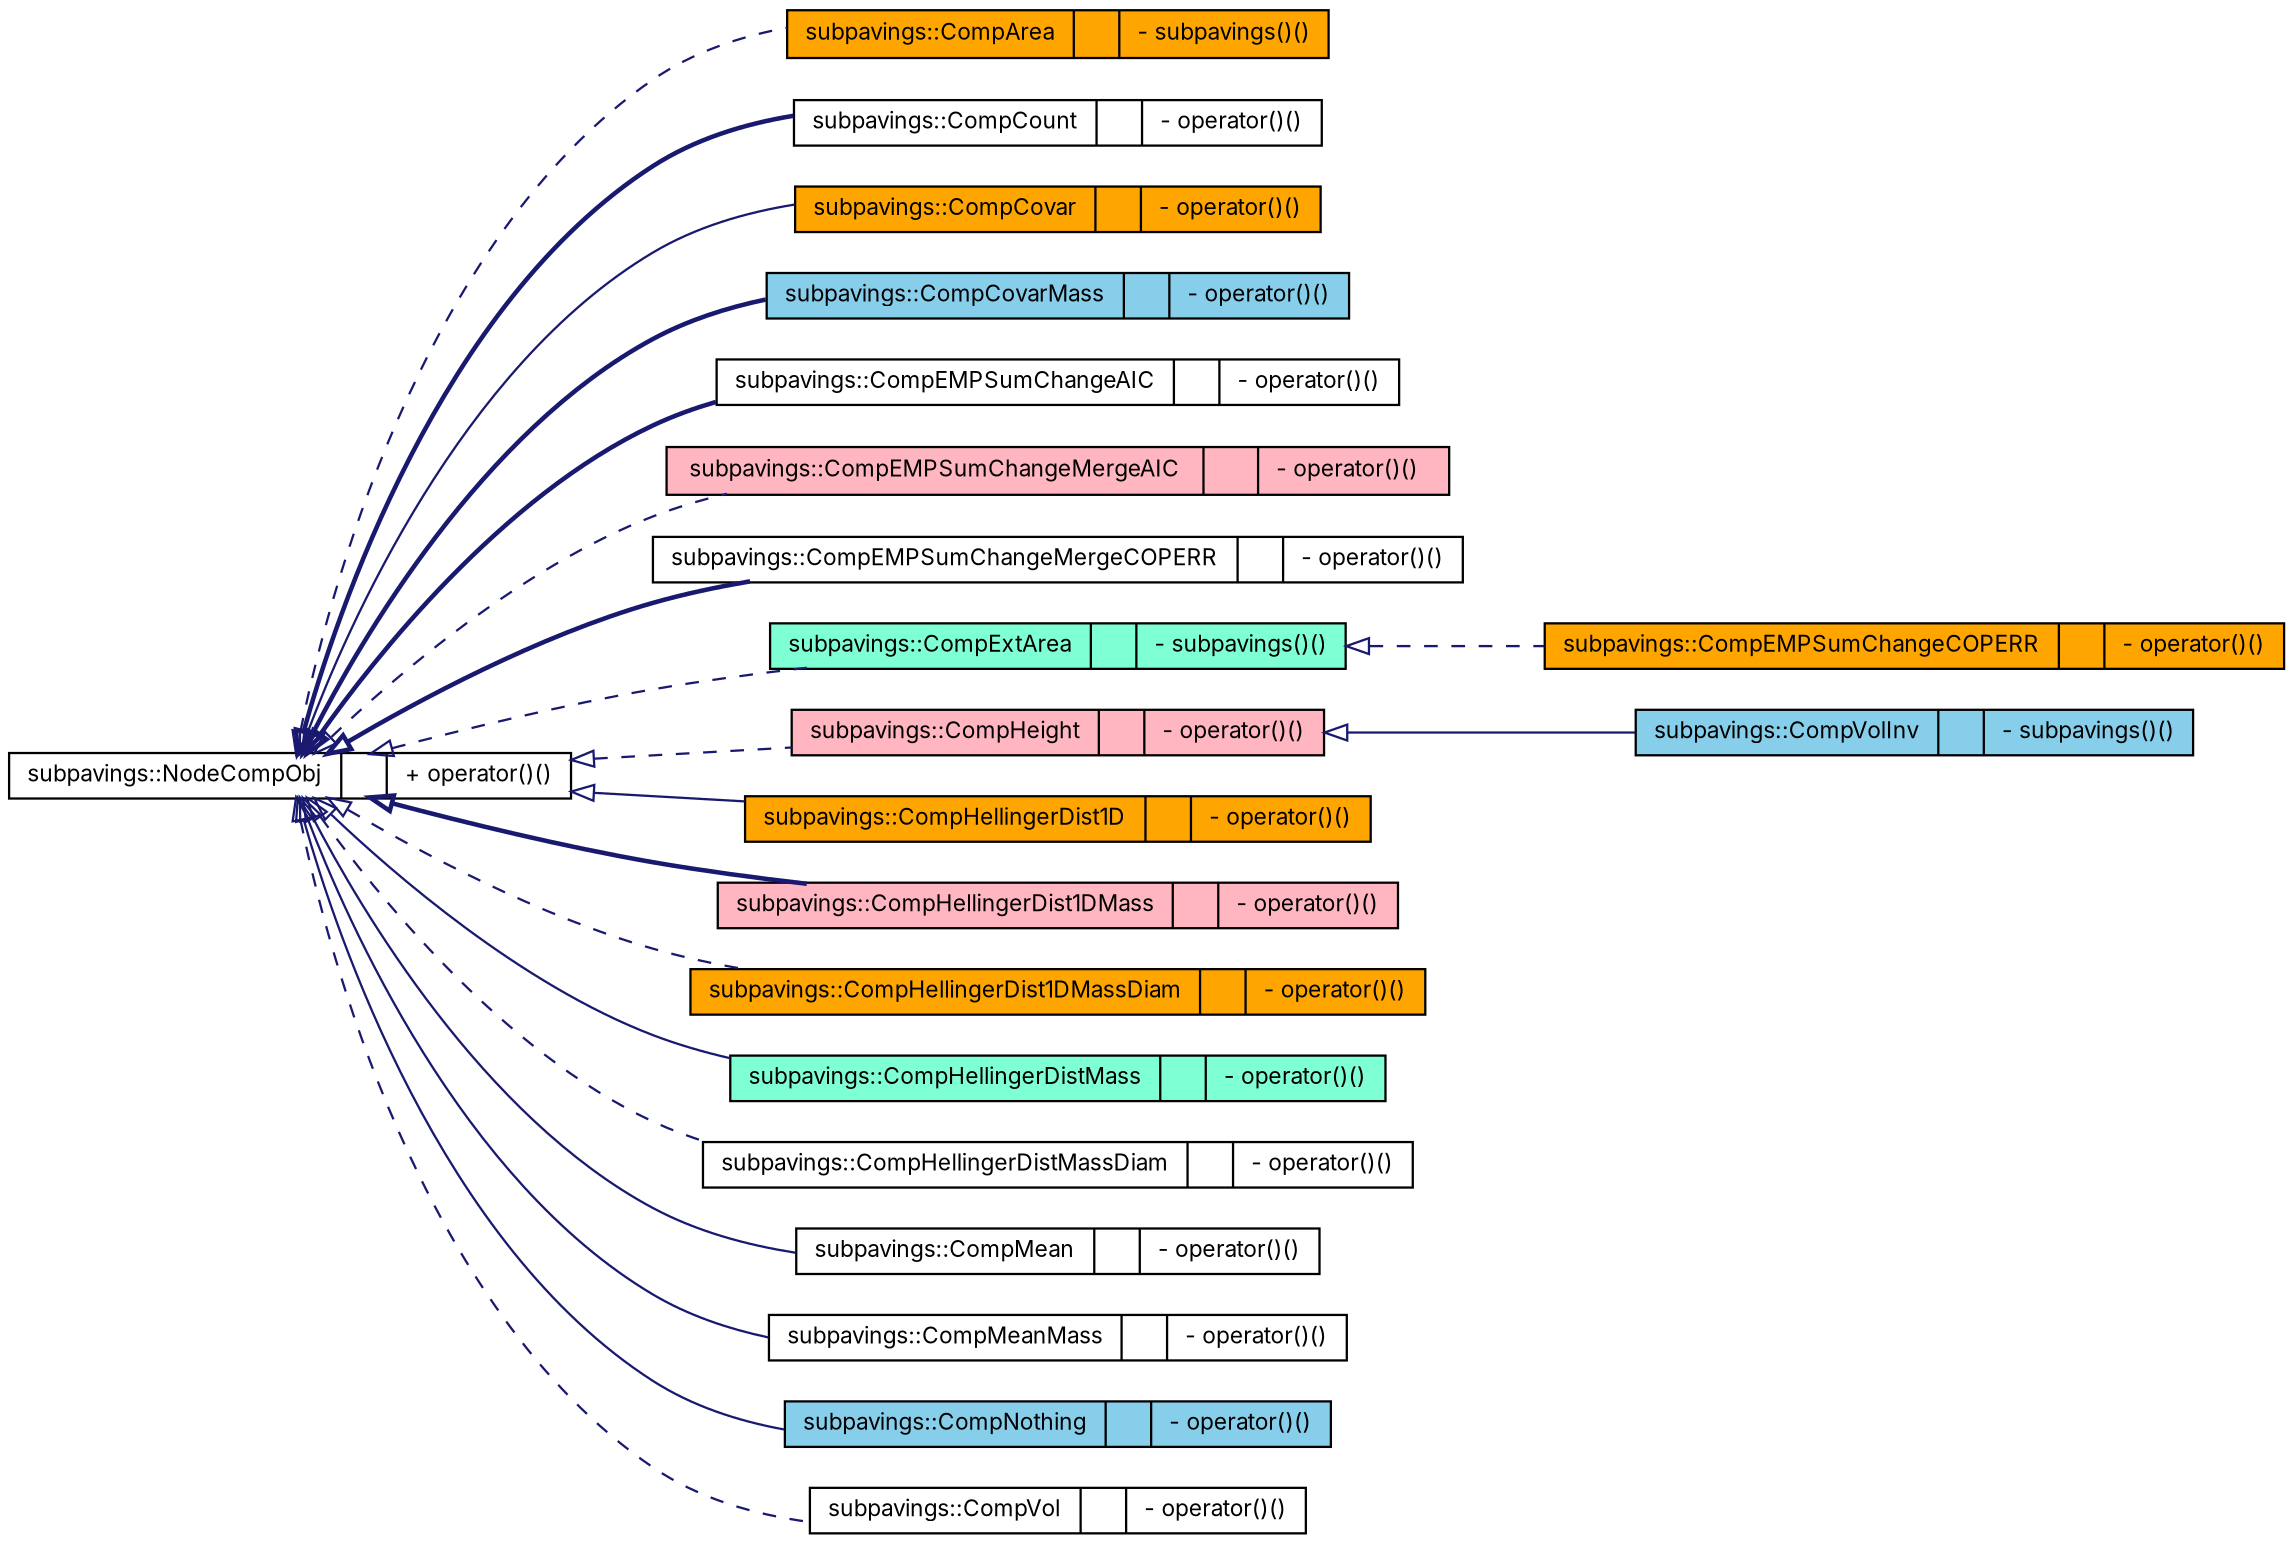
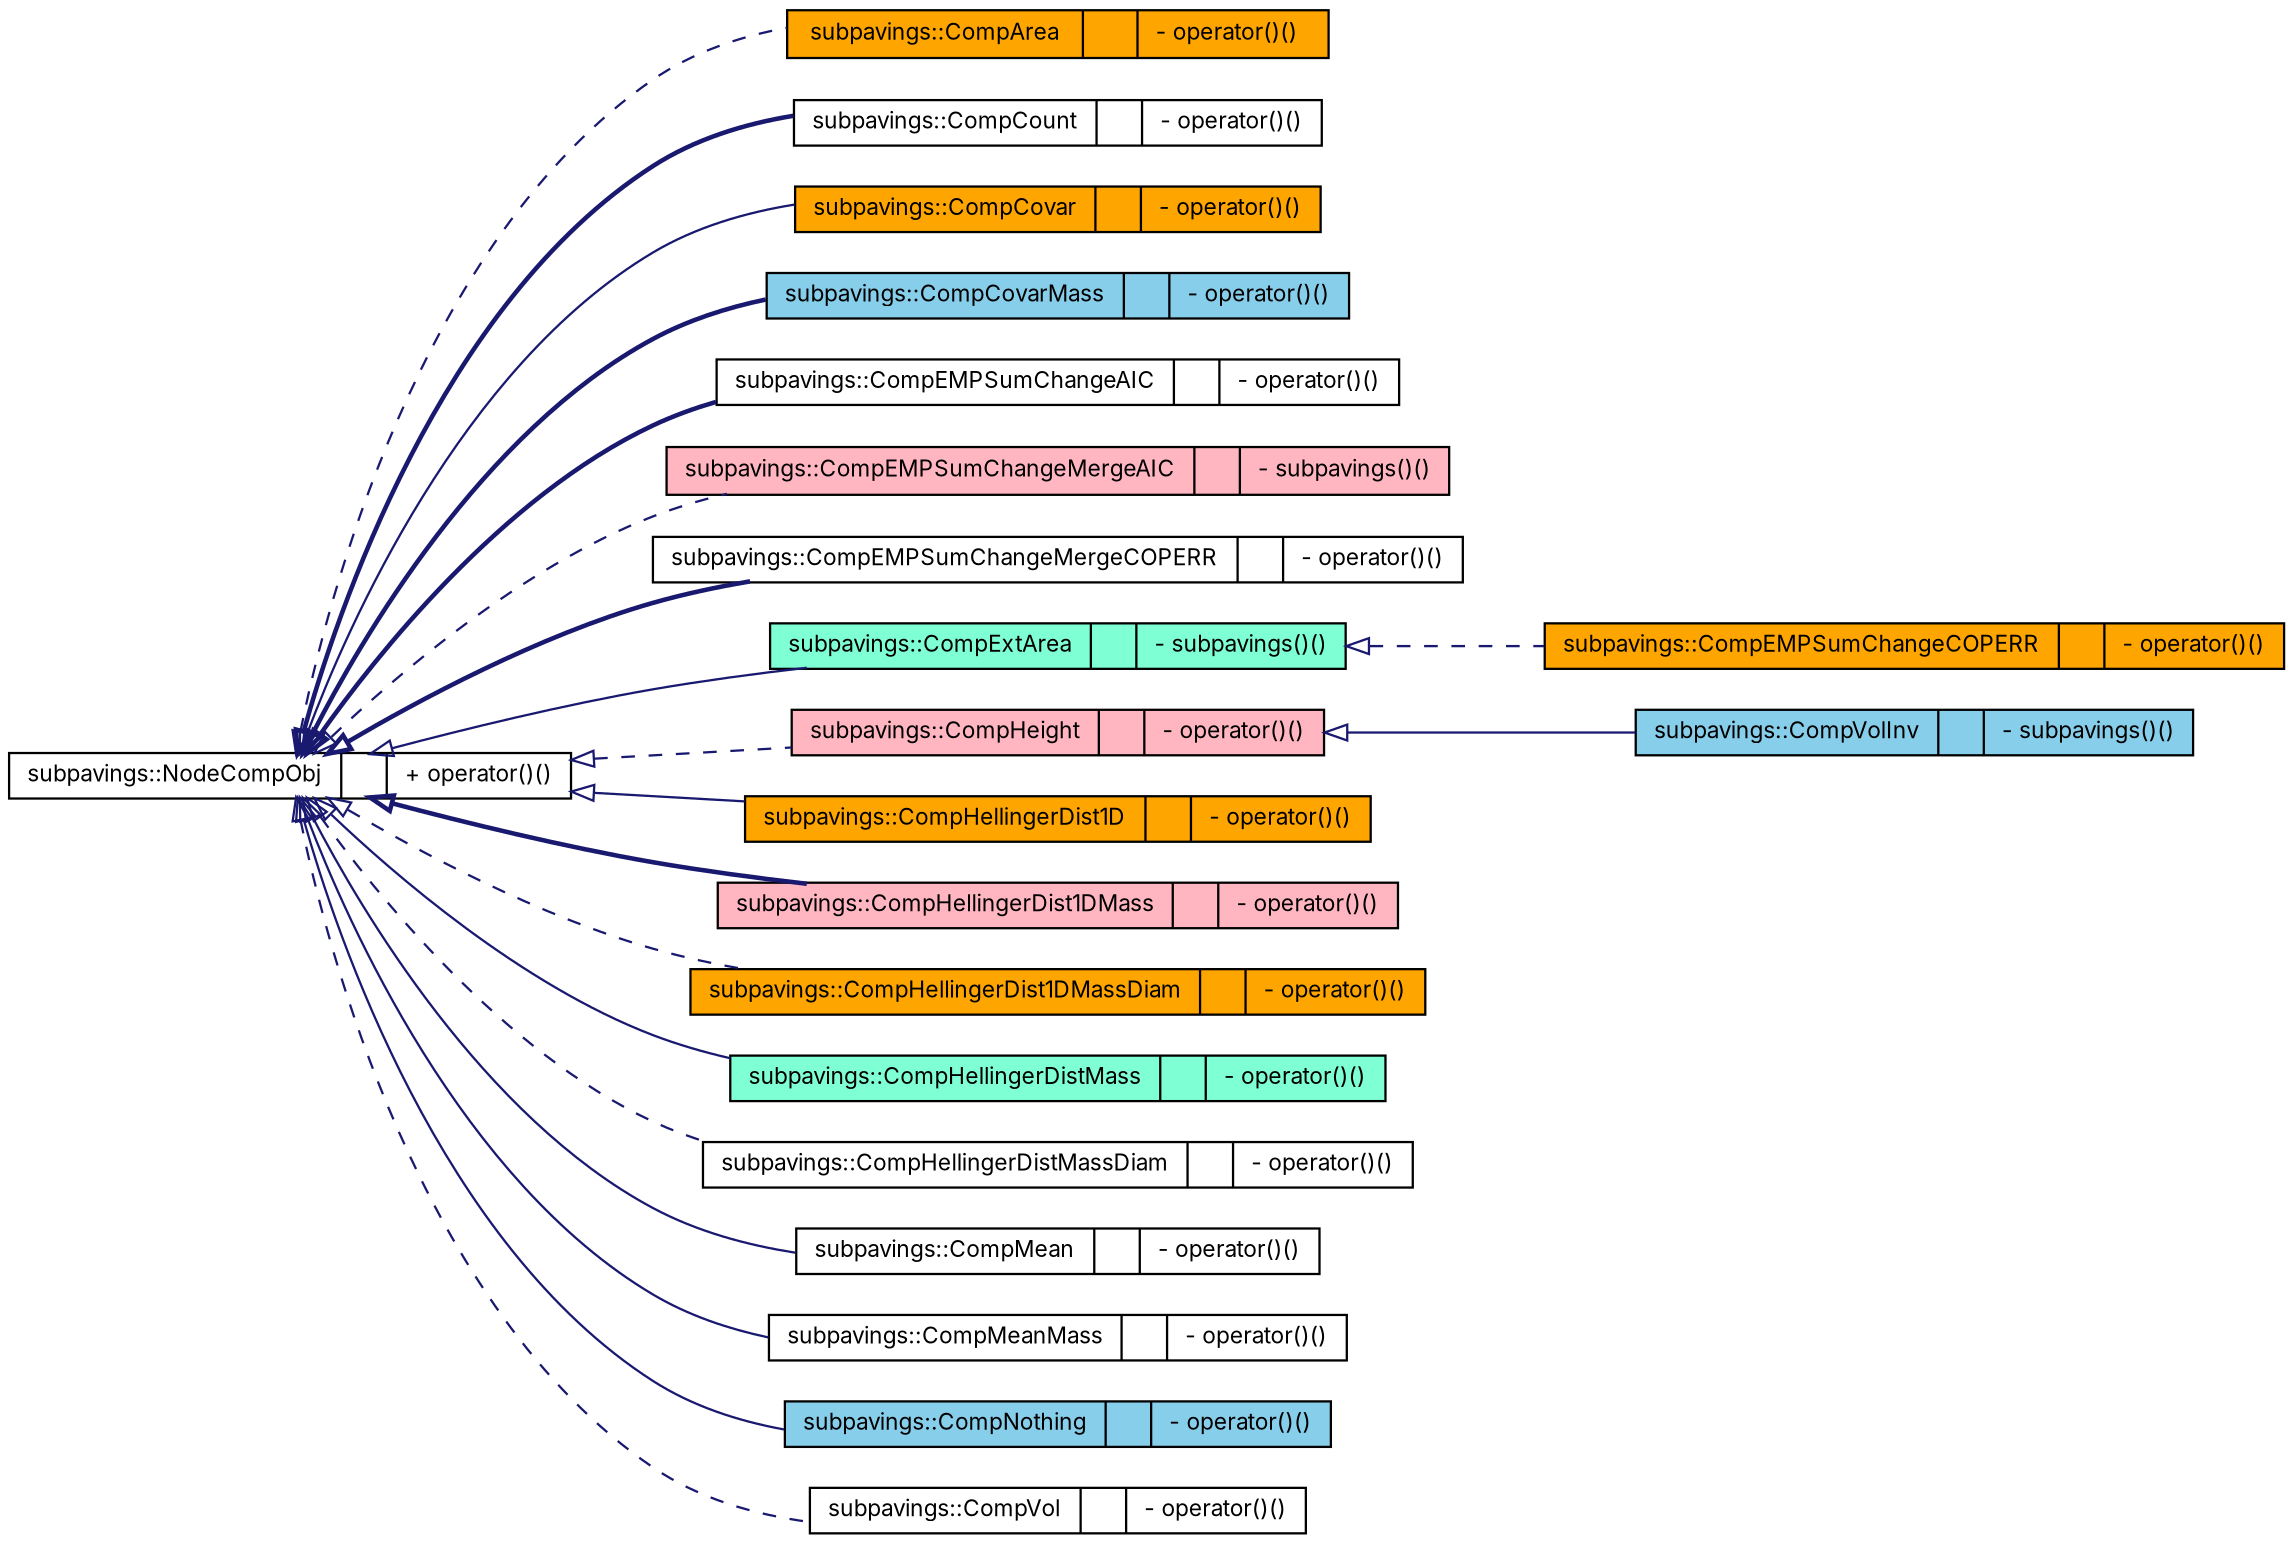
node "subpavings::CompArea": text "- subpavings()()" -> "- operator()()"
node "subpavings::CompEMPSumChangeMergeAIC": text "- operator()()" -> "- subpavings()()"
edge "subpavings::CompExtArea" -> "subpavings::NodeCompObj": style dashed -> solid
